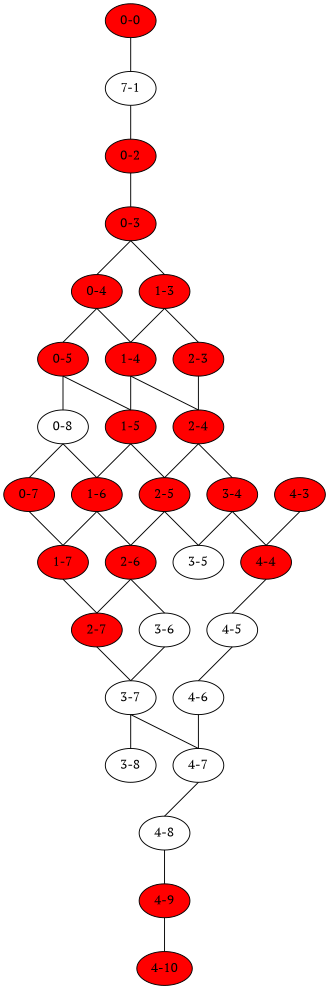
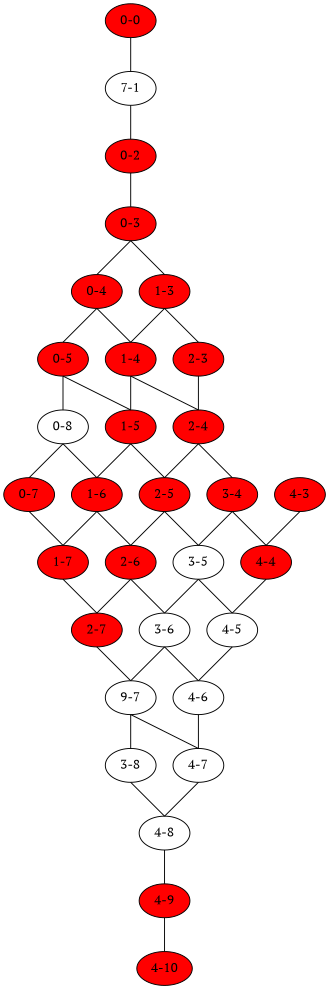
edge "3-5" -- "3-6": added
edge "3-5" -- "4-5": added
edge "3-6" -- "4-6": added
node "3-7": label "3-7" -> "9-7"
edge "3-8" -- "4-8": added
